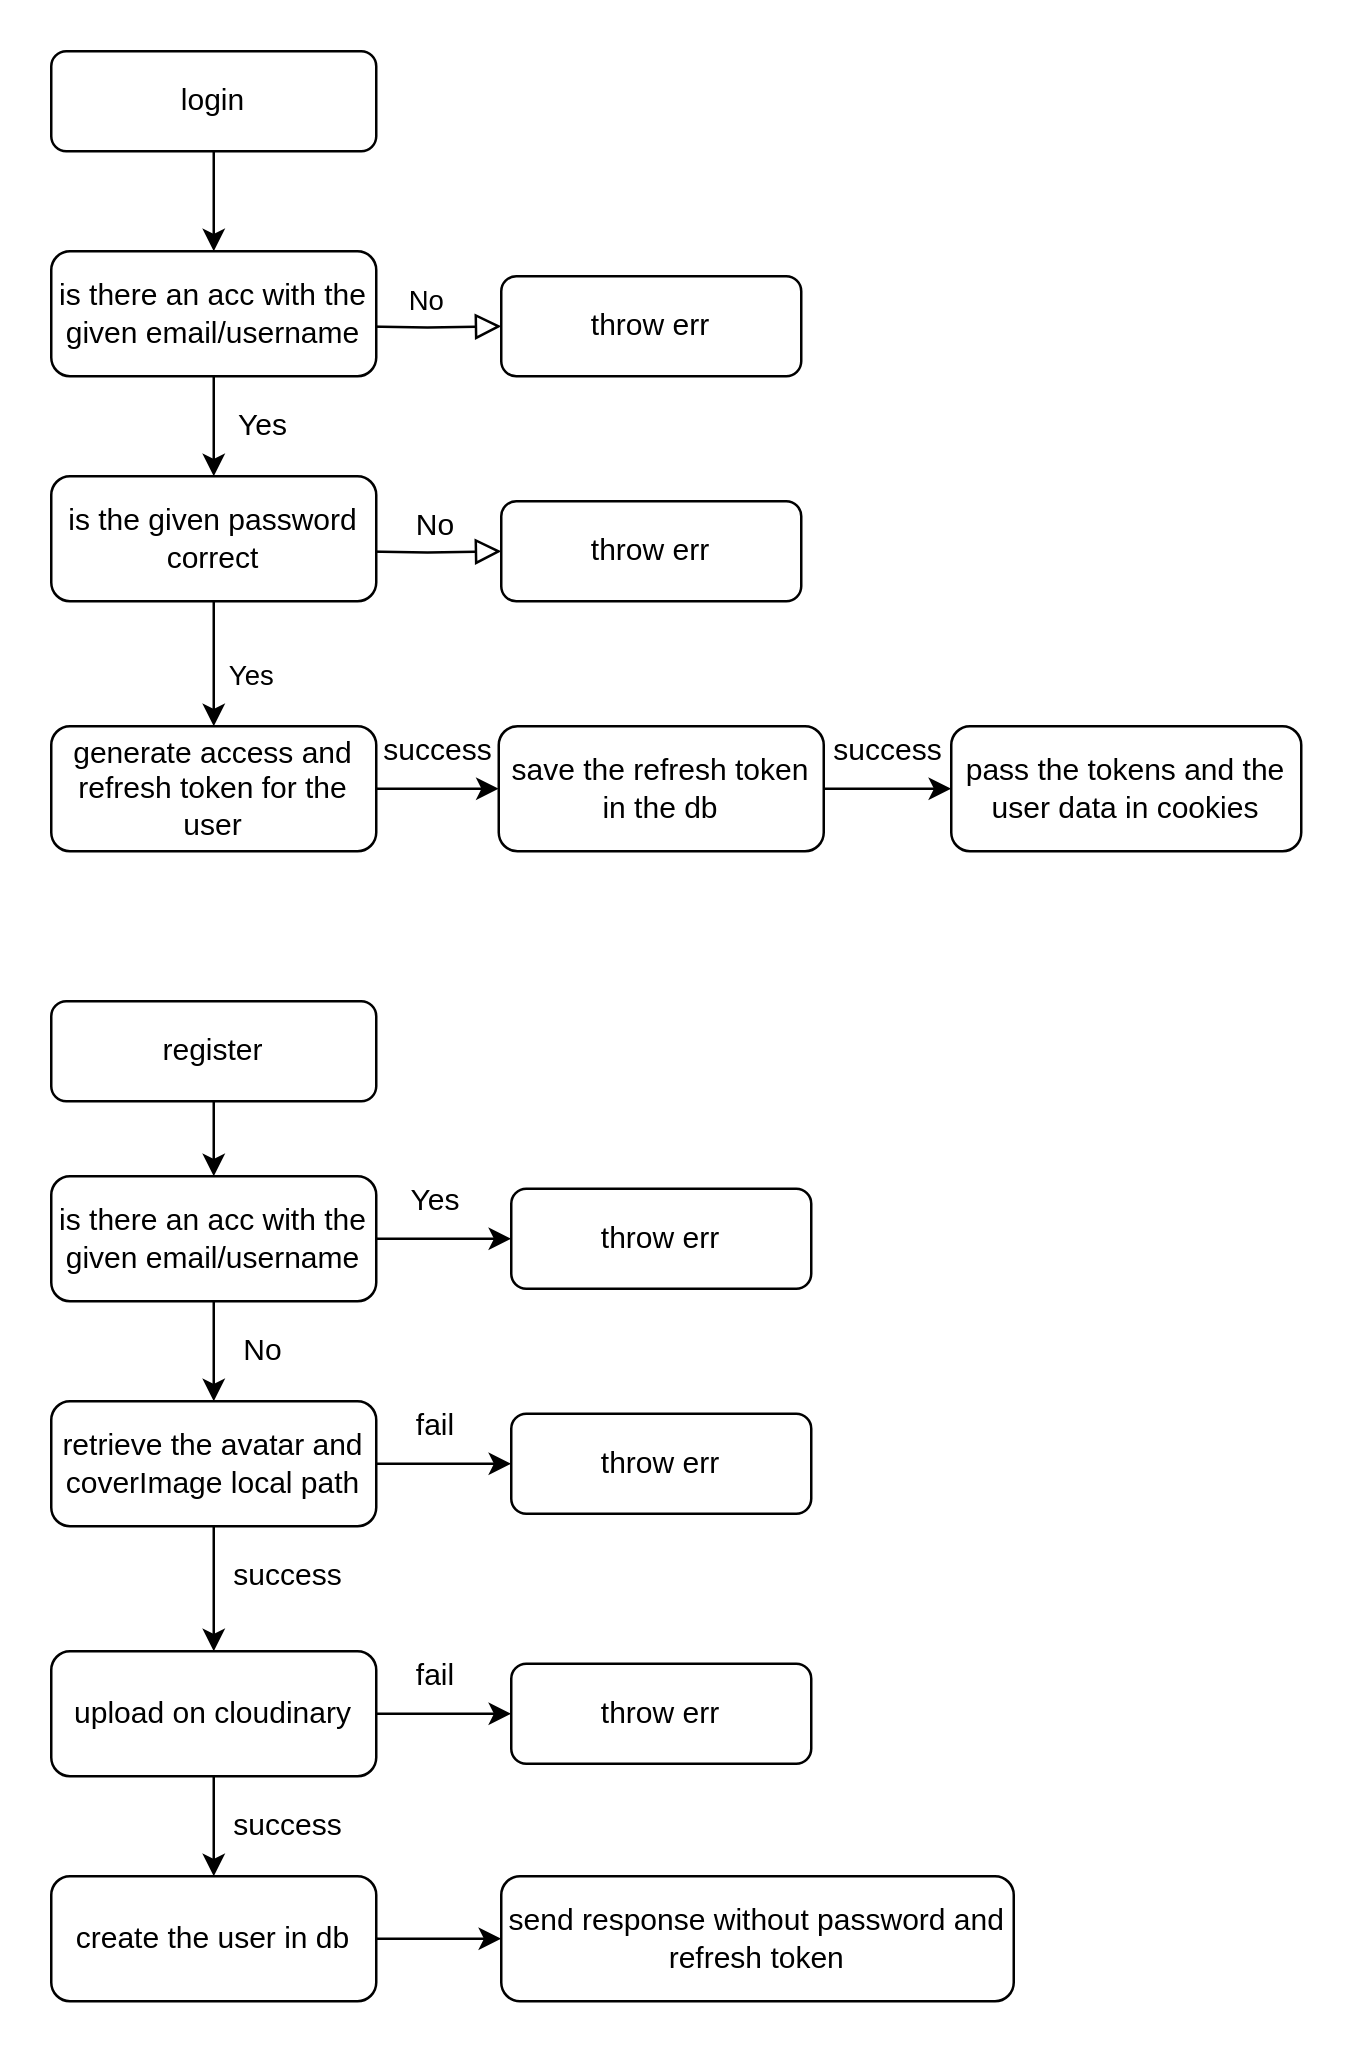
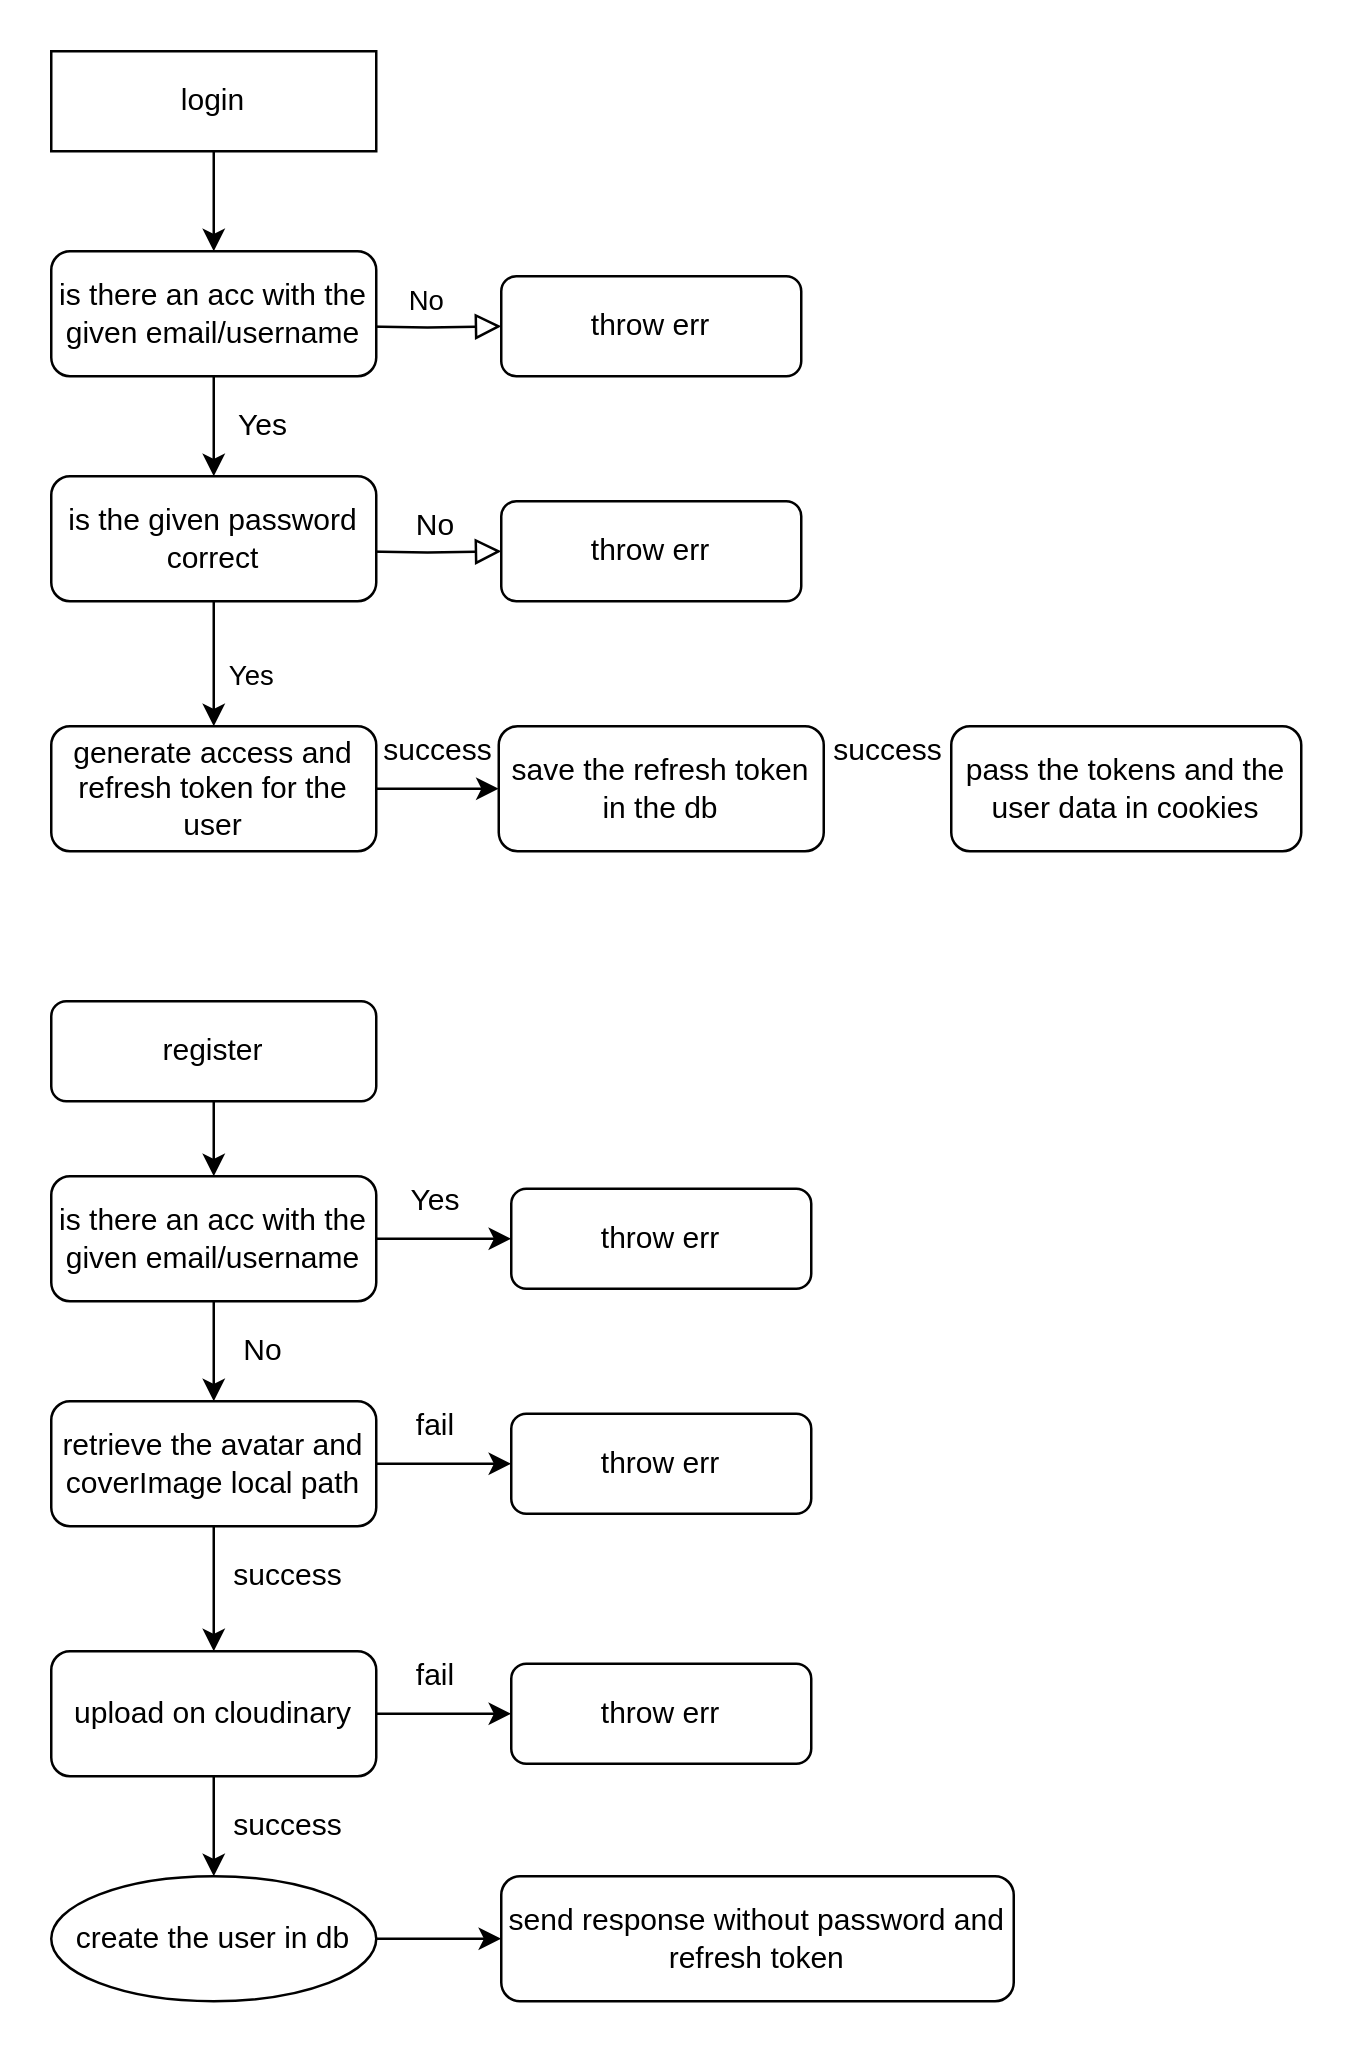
node "login": shape rounded rectangle -> rectangle
edge "save the refresh token in the db" -> "pass the tokens and the user data in cookies": removed
node "create the user in db": shape rounded rectangle -> ellipse
